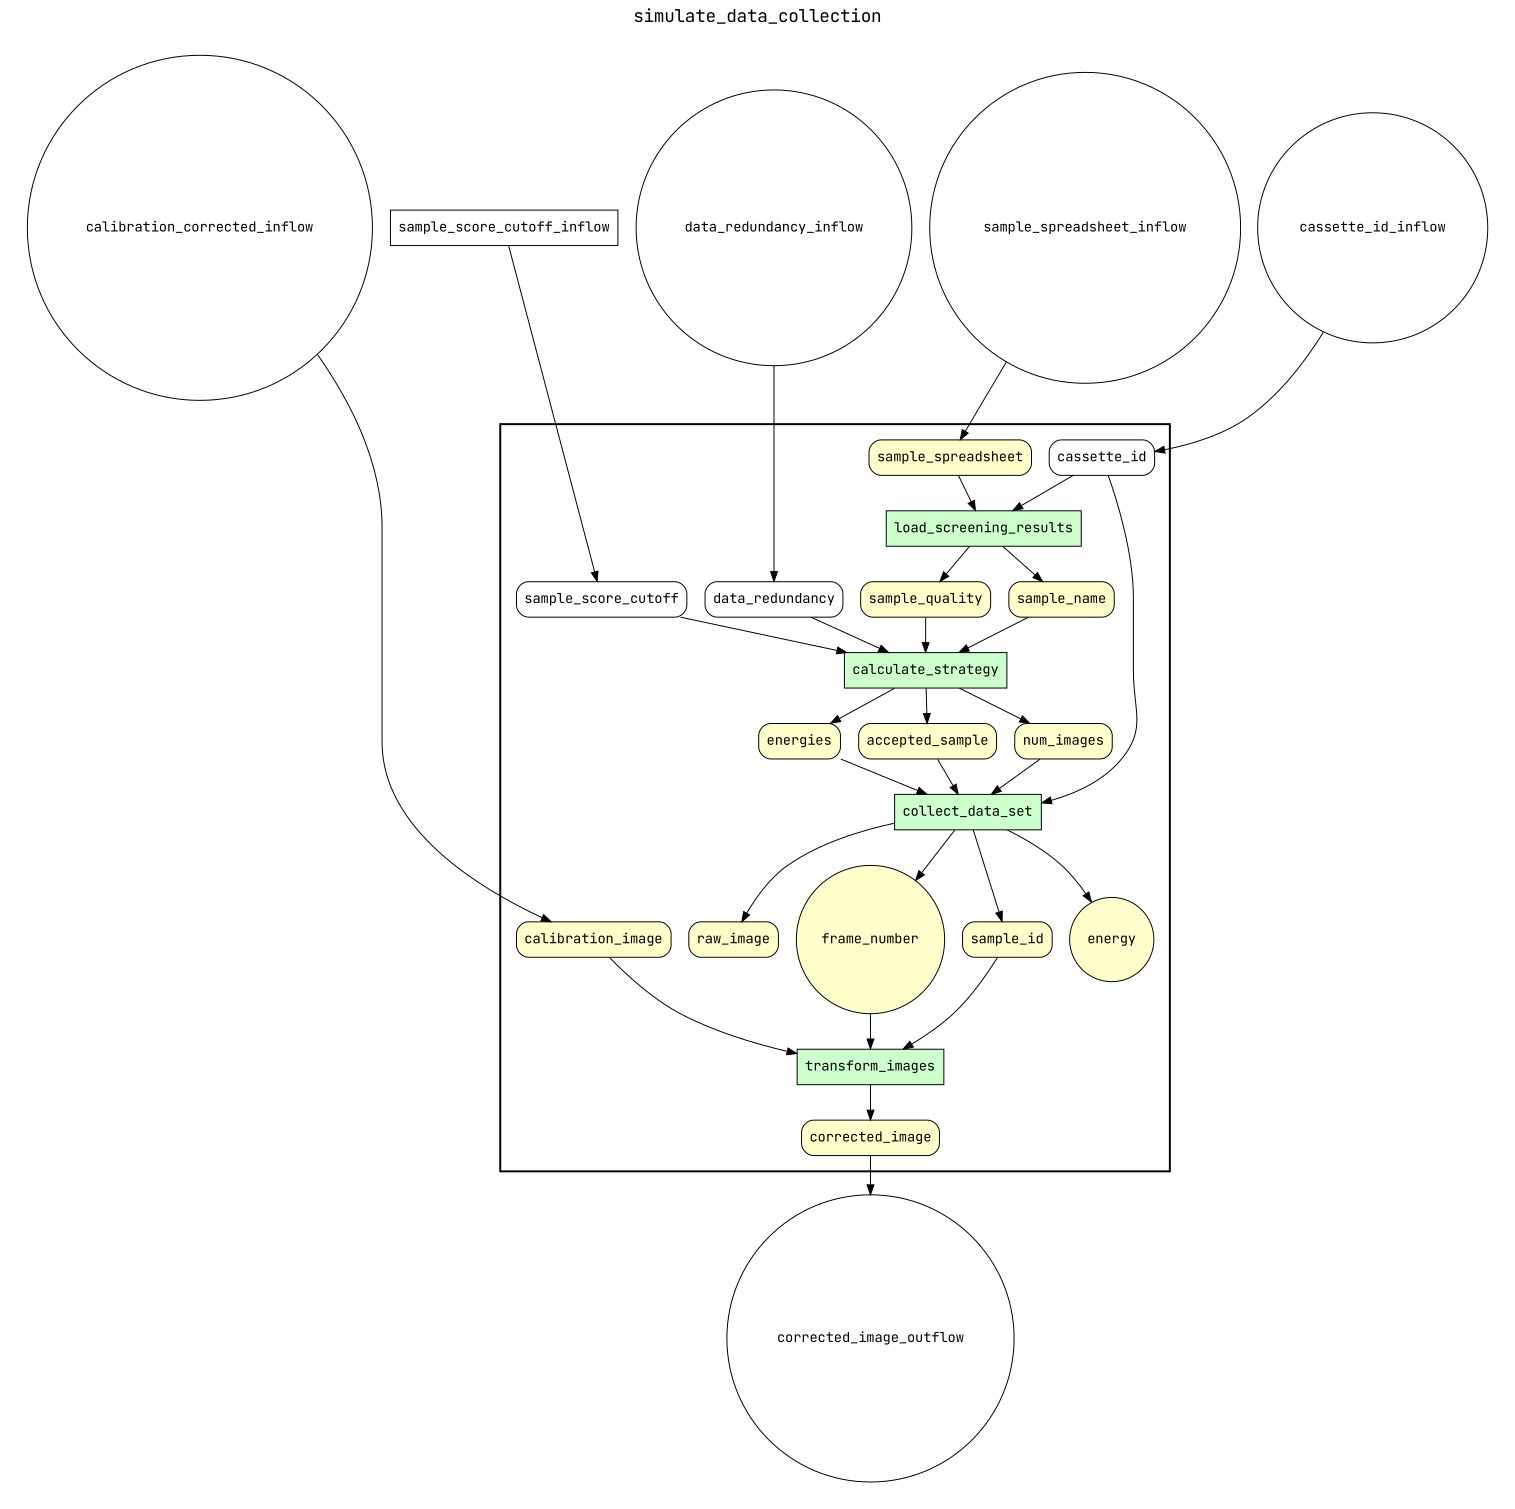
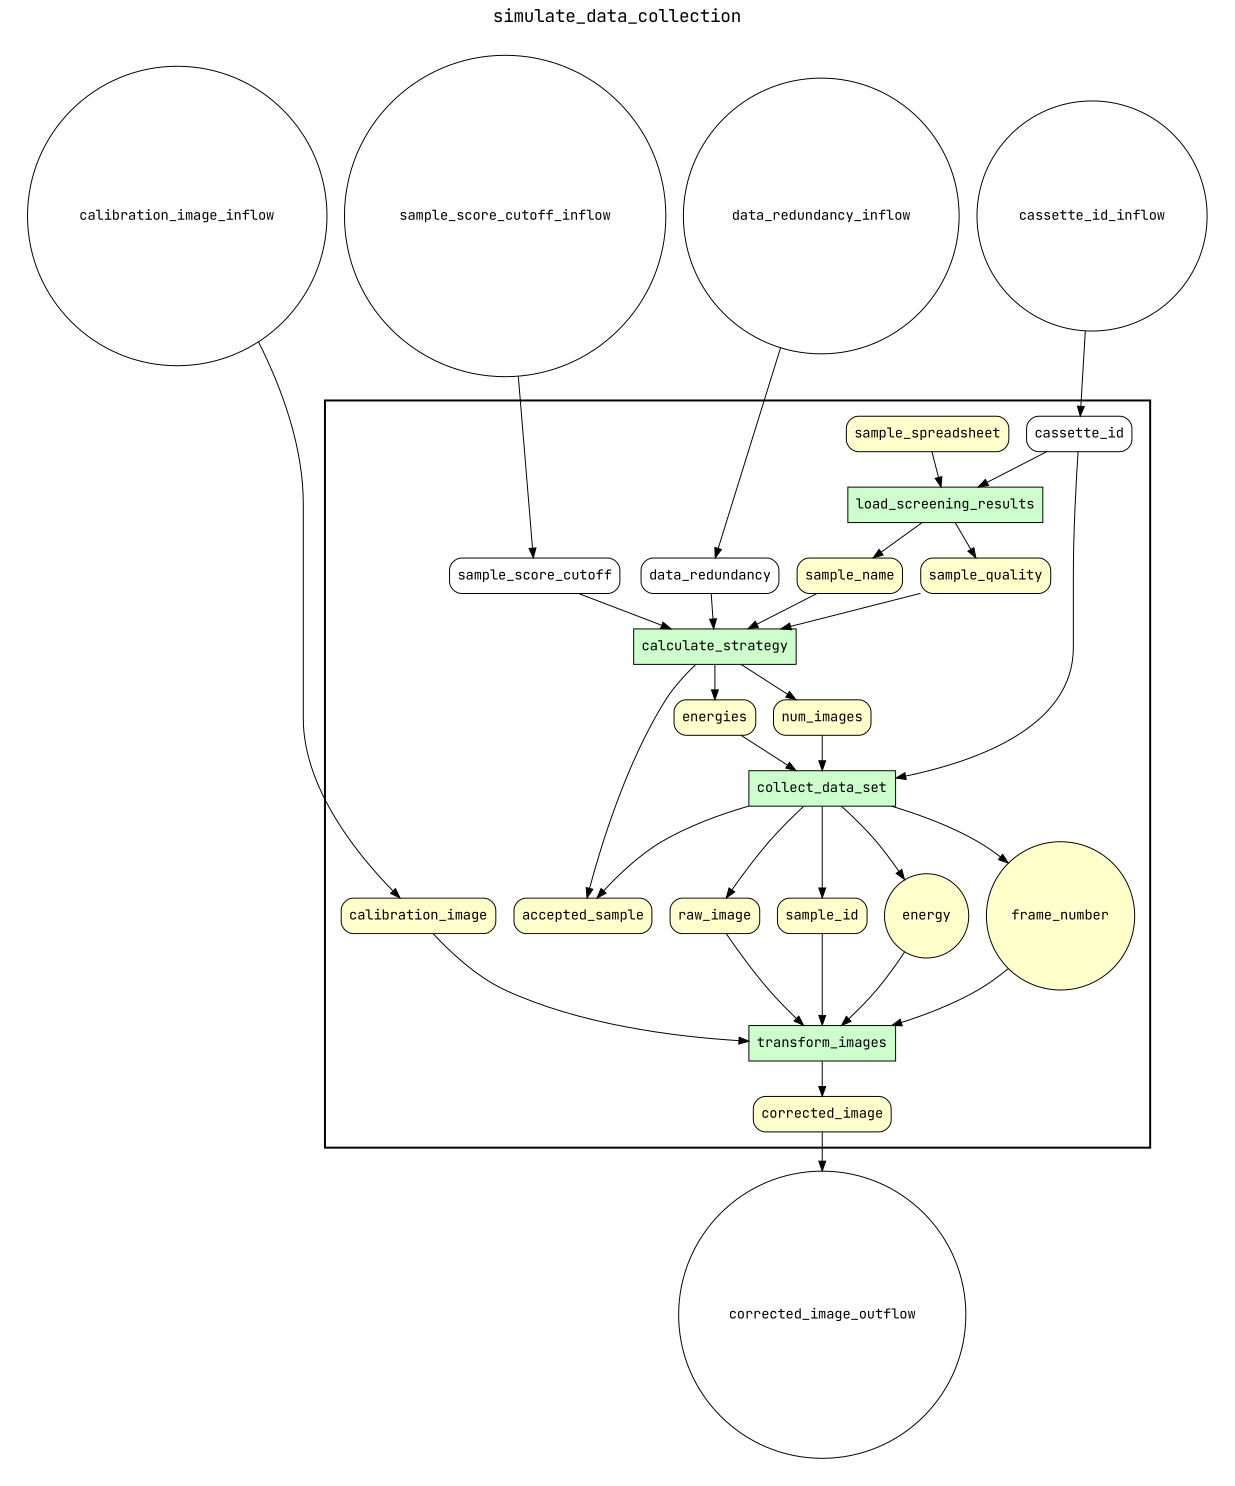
node "calibration_corrected_inflow": label "calibration_corrected_inflow" -> "calibration_image_inflow"
node "sample_score_cutoff_inflow": shape box -> circle
node "sample_spreadsheet_inflow": removed
edge "accepted_sample" -> "collect_data_set": reversed
edge "raw_image" -> "transform_images": added
edge "energy" -> "transform_images": added
